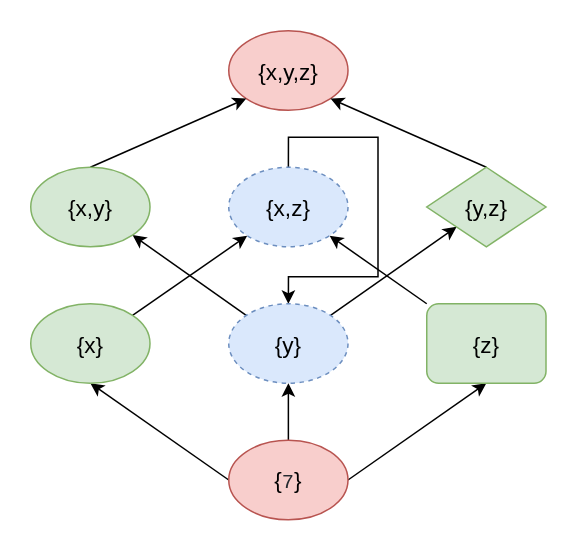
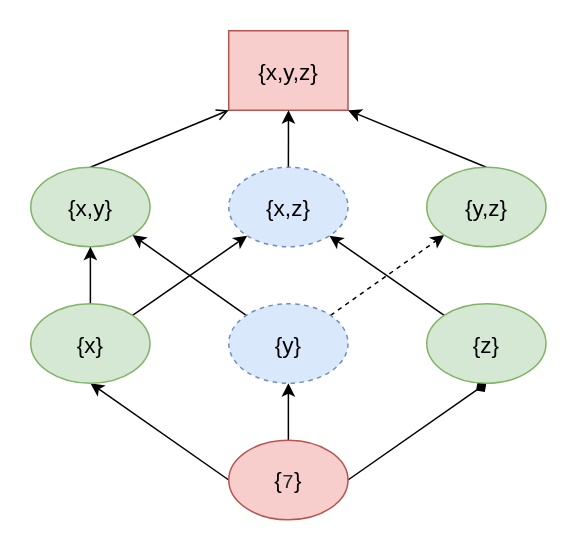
node "{x,y,z}": shape ellipse -> rectangle
edge "{x,y}" -> "{x,y,z}": arrowhead classic -> open
node "{y,z}": shape diamond -> ellipse
edge "{x,z}" -> "{y}": now "{x,z}" -> "{x,y,z}"
edge "{y}" -> "{y,z}": style solid -> dashed
edge "{x}" -> "{x,y}": added
node "{z}": shape rounded rectangle -> ellipse
edge "{7}" -> "{z}": arrowhead classic -> diamond
